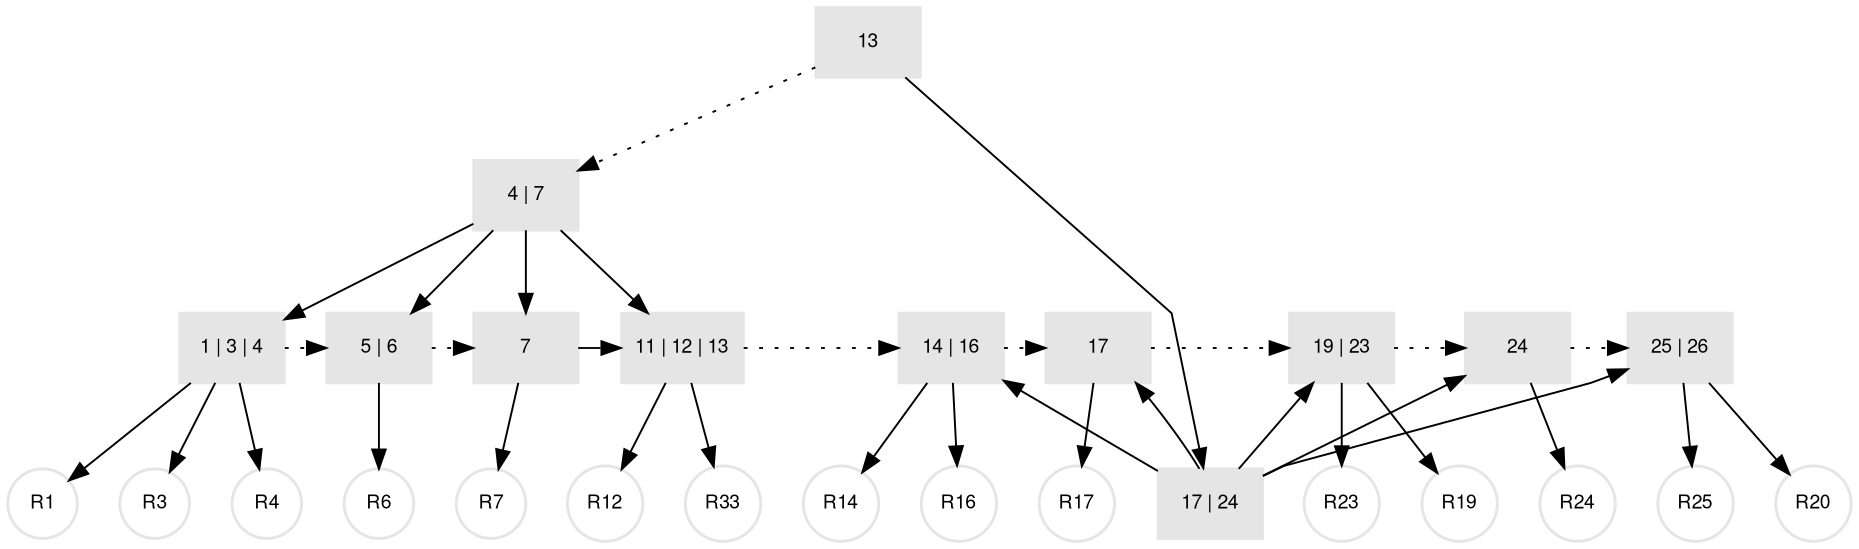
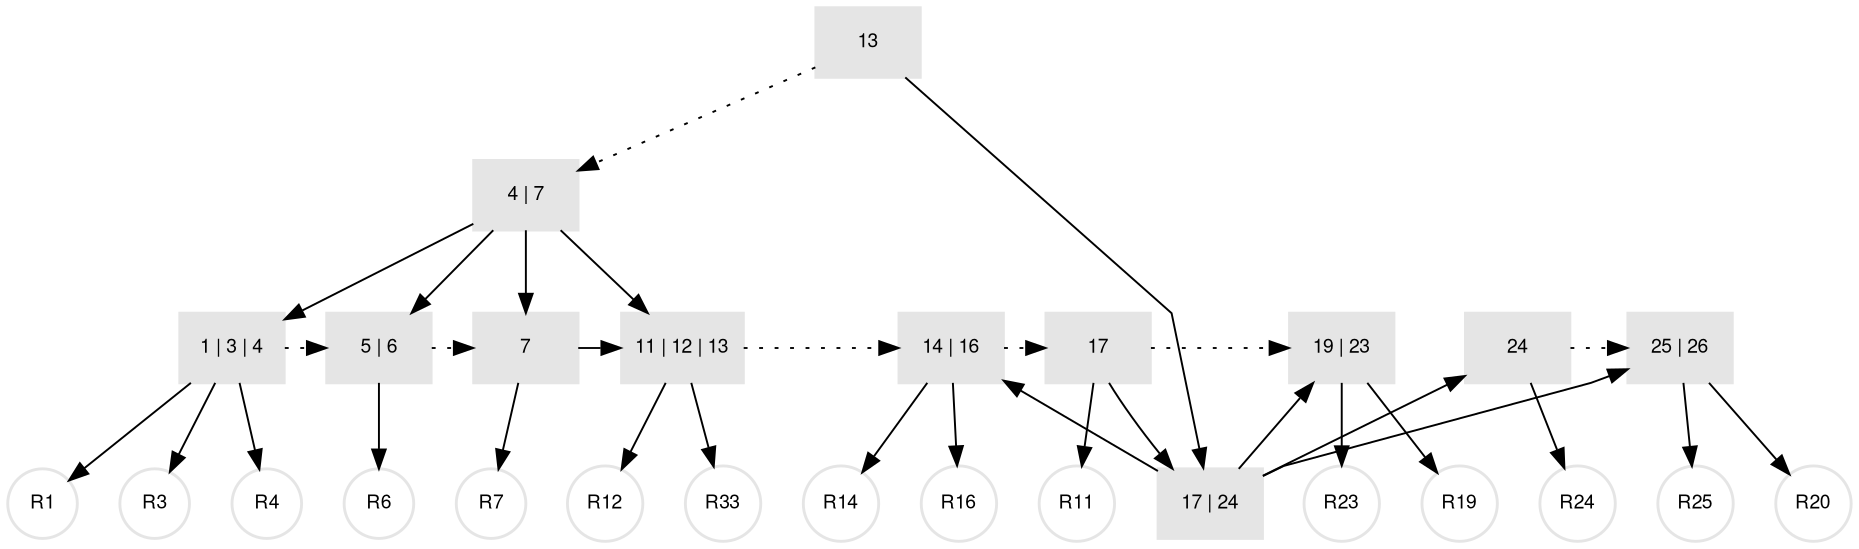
edge "19 | 23" -> "24": removed
edge "17 | 24" -> "17": reversed
node "R17": label "R17" -> "R11"
